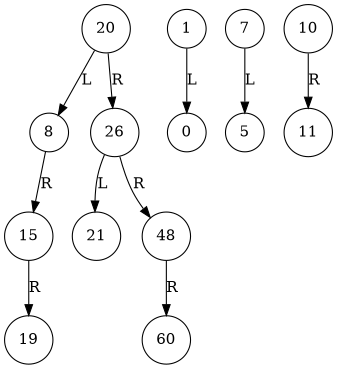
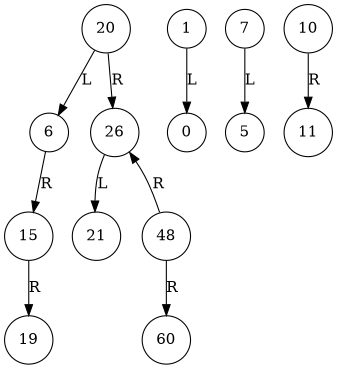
node "8": label "8" -> "6"
edge "26" -> "48": reversed
